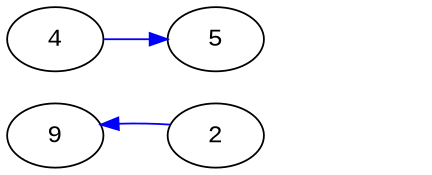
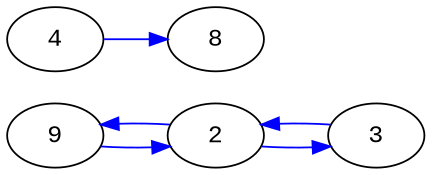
node "5": label "5" -> "8"
node "3": added
edge "9" -> "2": added
